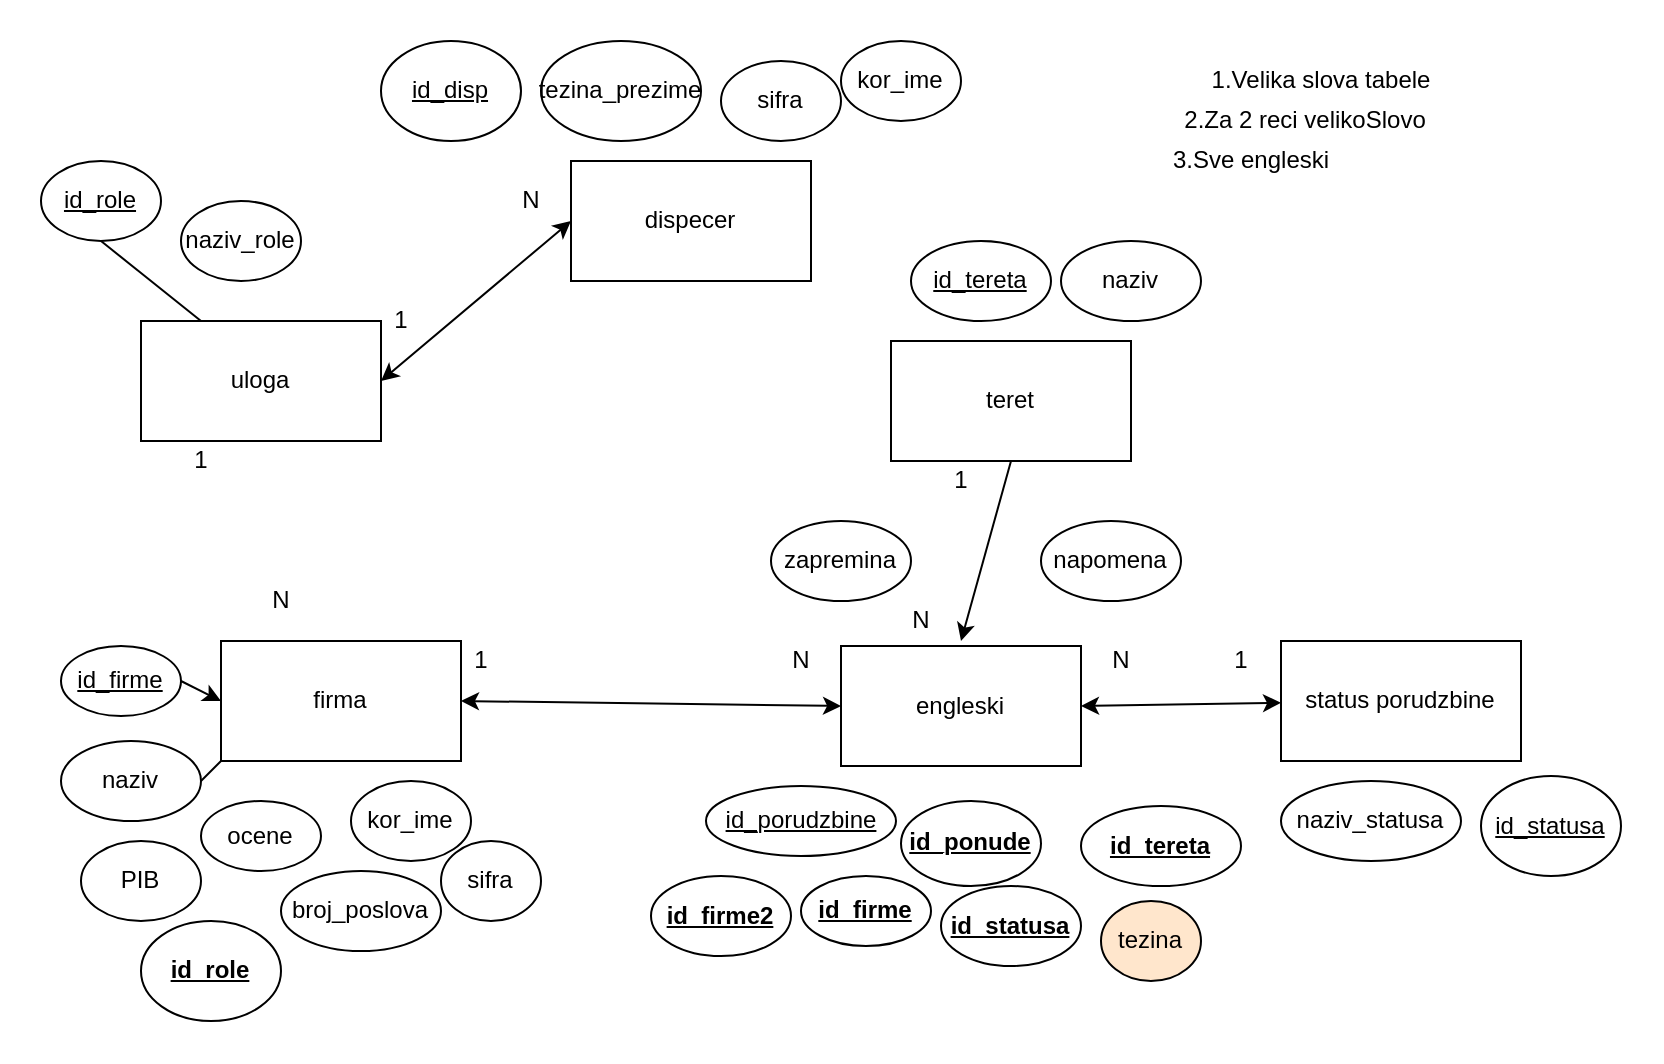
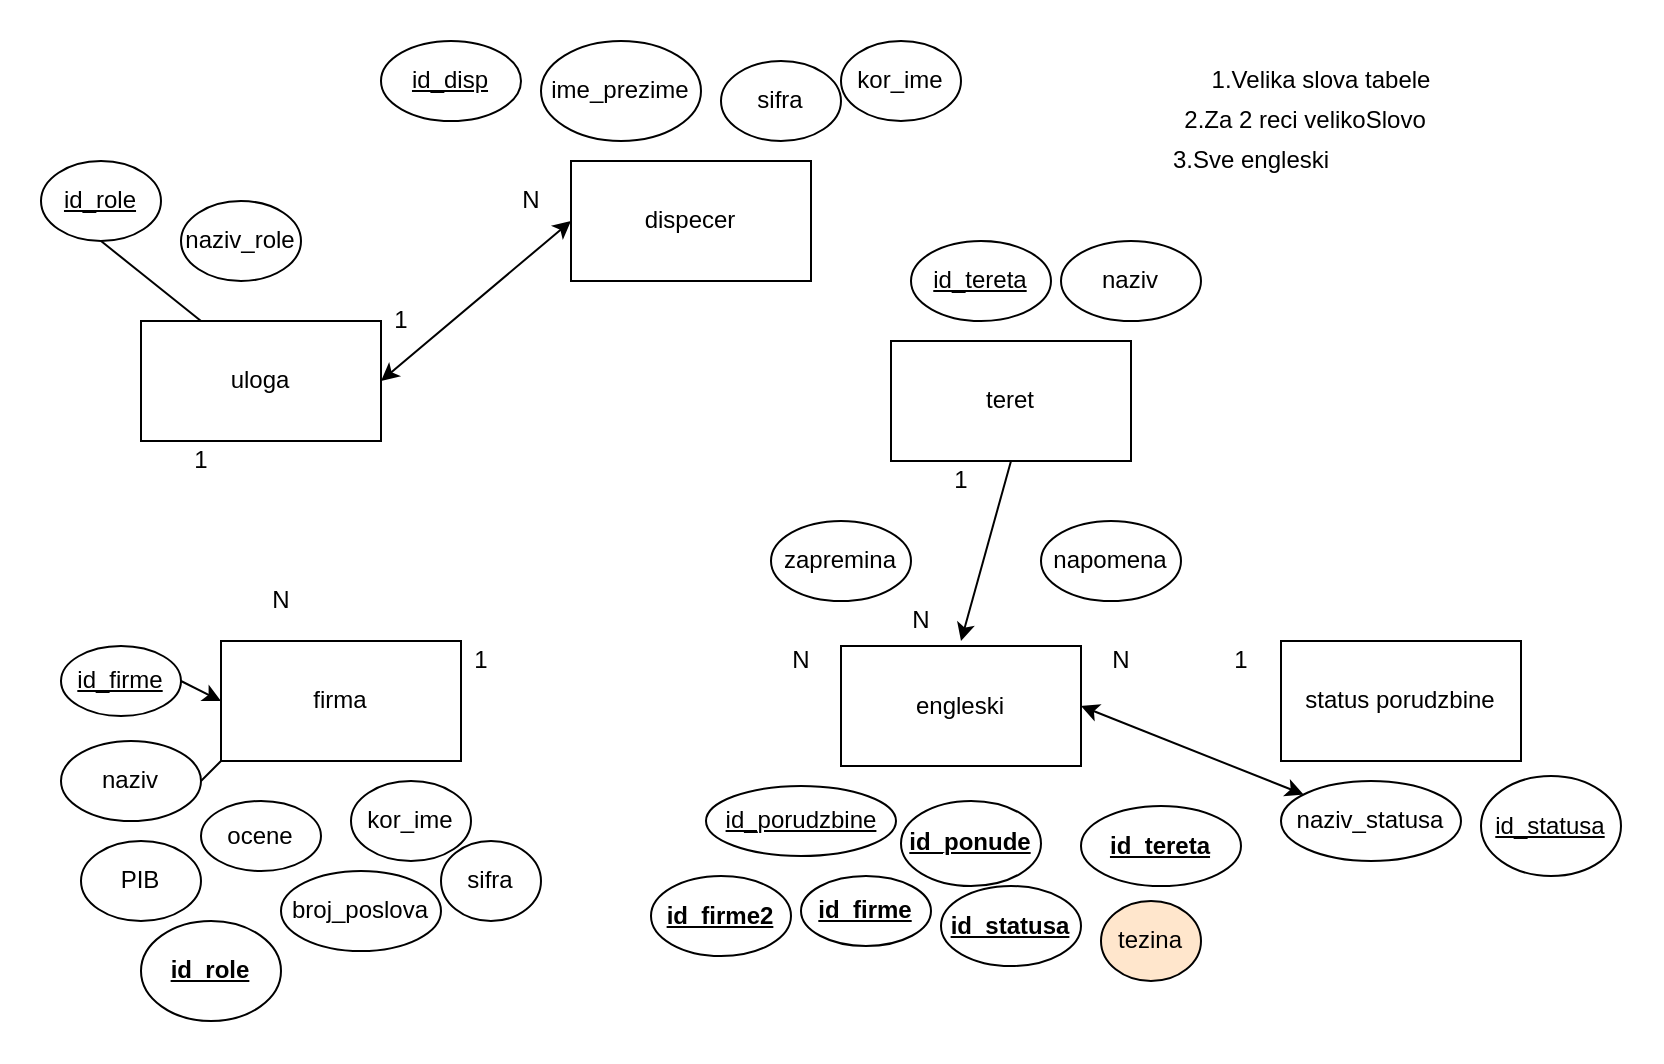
node "id_disp": size 140x100 -> 140x80
node "tezina_prezime": label "tezina_prezime" -> "ime_prezime"
edge "firma" -- "engleski": removed
edge "status porudzbine" -- "engleski": now "naziv_statusa" -- "engleski"
